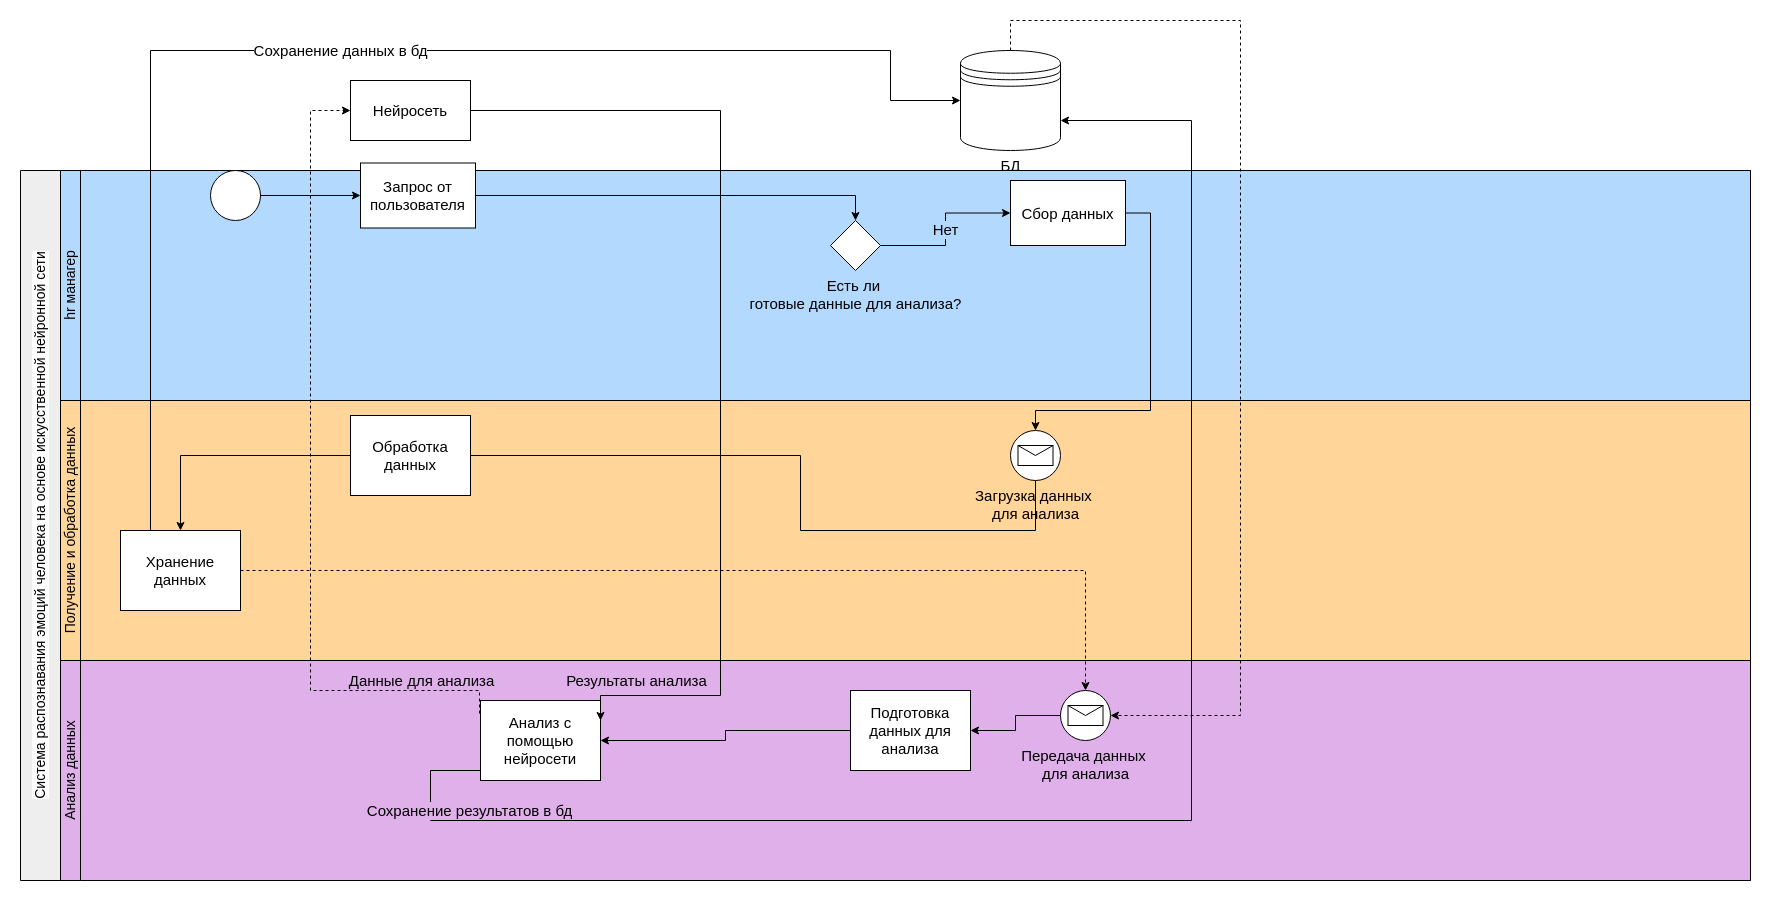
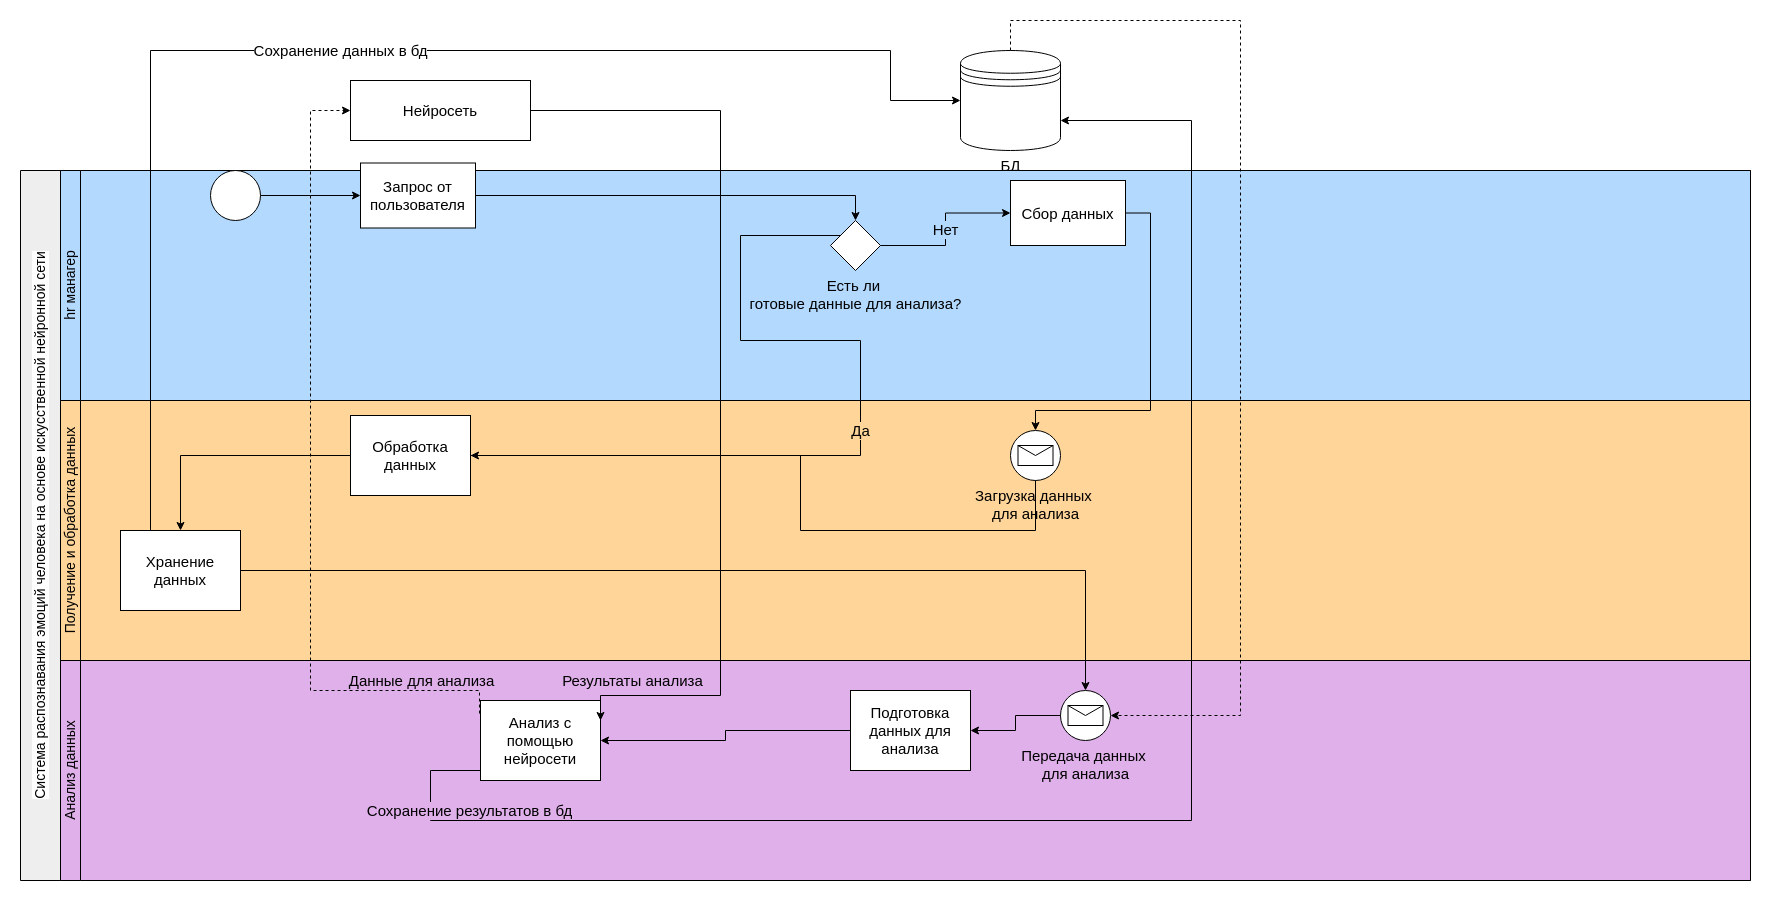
node "Нейросеть": size 120x60 -> 180x60
edge "Есть ли готовые данные для анализа?" -> "Обработка данных": added, label "Да"
edge "Хранение данных" -> "Передача данных для анализа": style dashed -> solid
